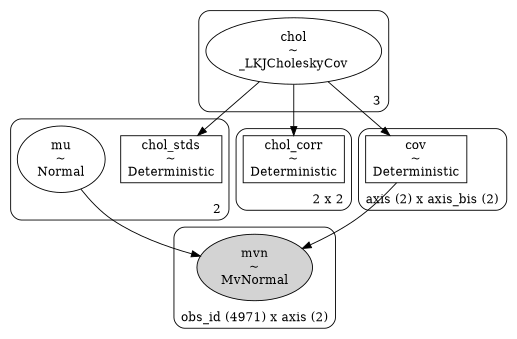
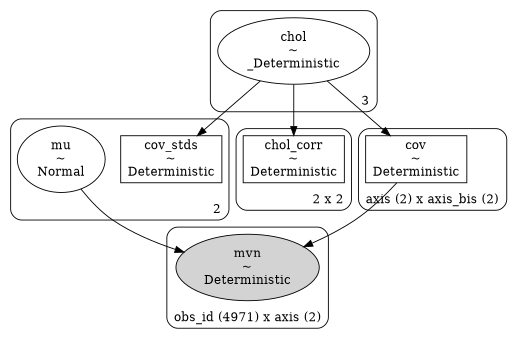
node "chol ~ _LKJCholeskyCov": label "chol ~ _LKJCholeskyCov" -> "chol ~ _Deterministic"
node "chol_stds ~ Deterministic": label "chol_stds ~ Deterministic" -> "cov_stds ~ Deterministic"
node "mvn ~ MvNormal": label "mvn ~ MvNormal" -> "mvn ~ Deterministic"
